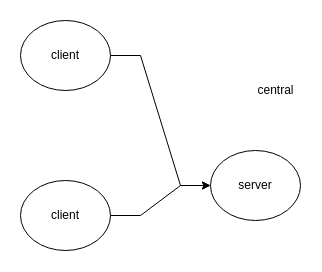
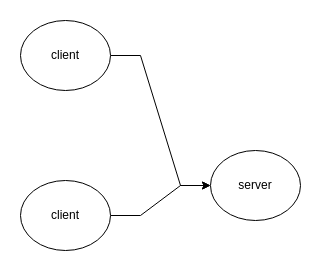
node "central": removed
